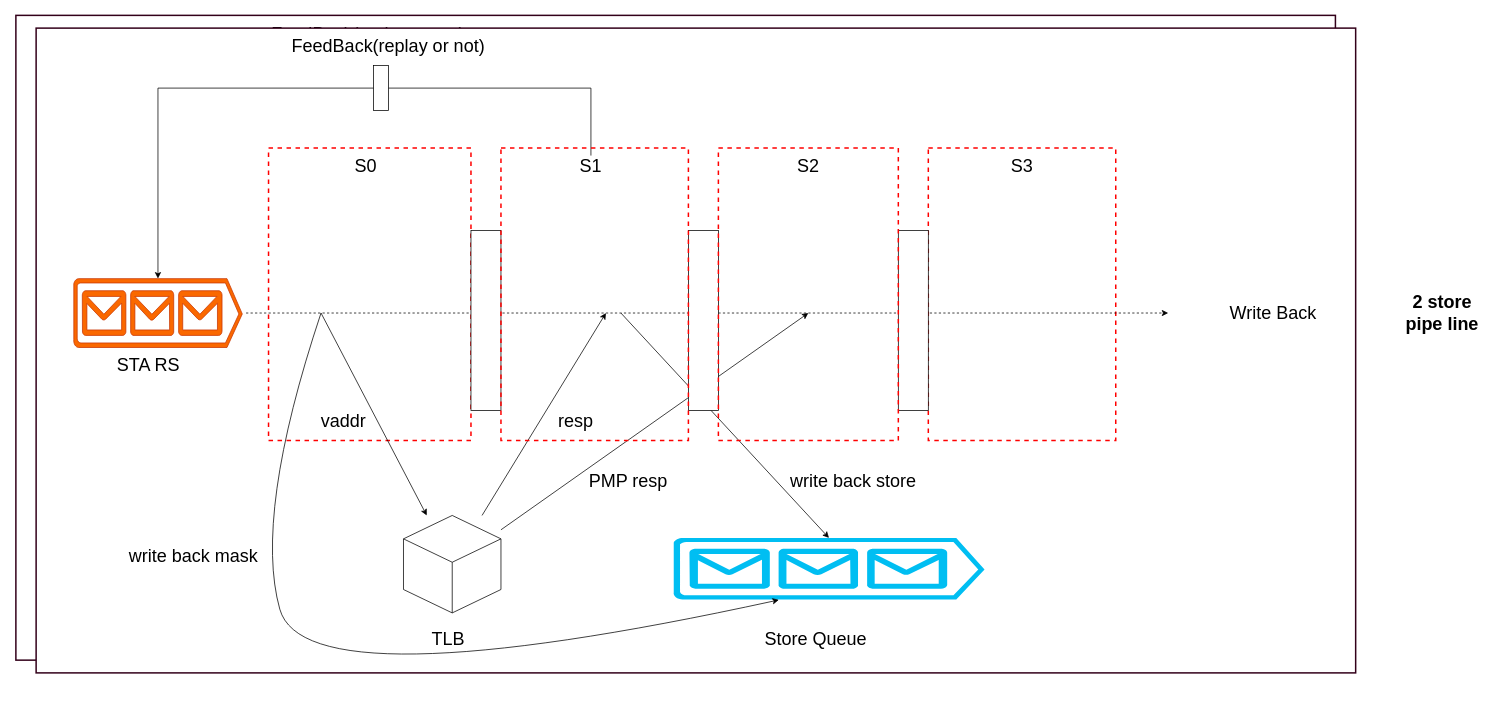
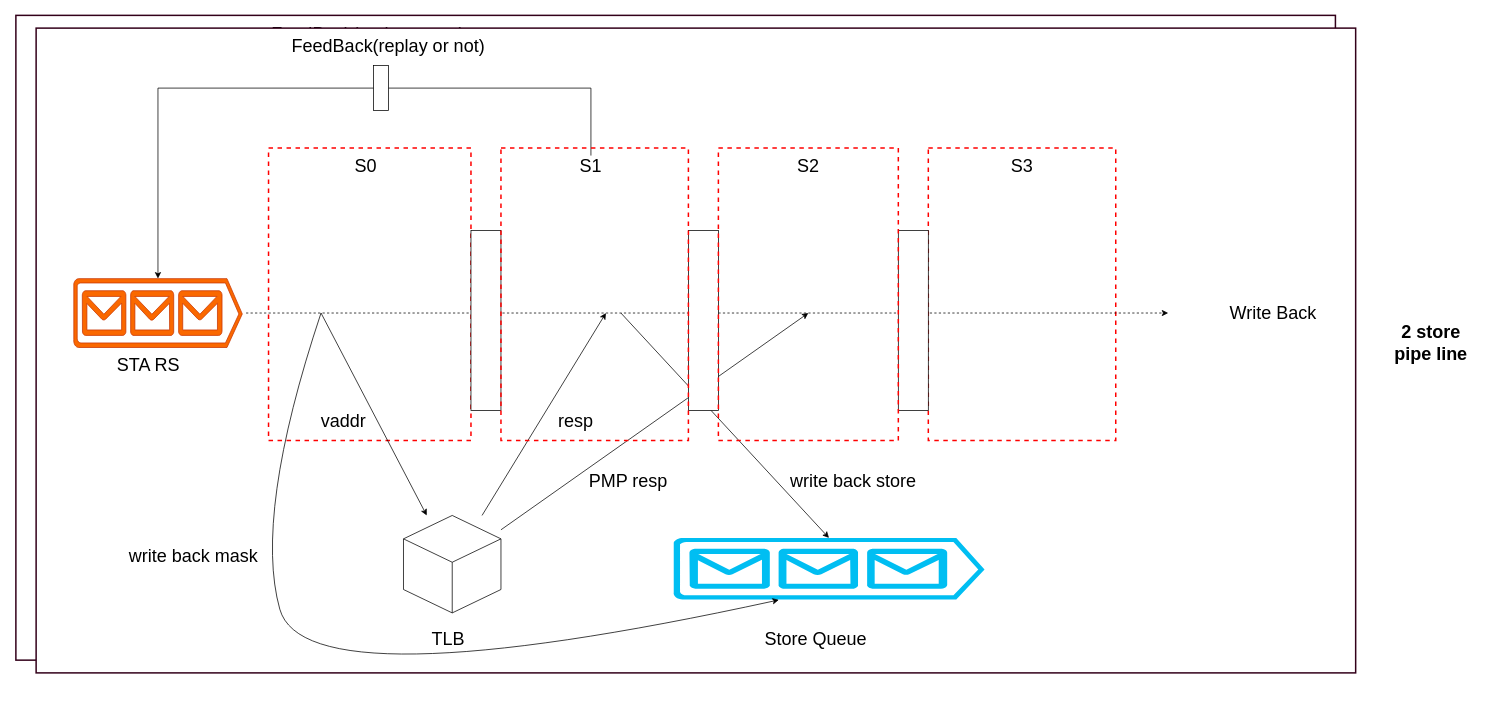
node "2 store pipe line": moved (1442, 313) -> (1431, 343)
